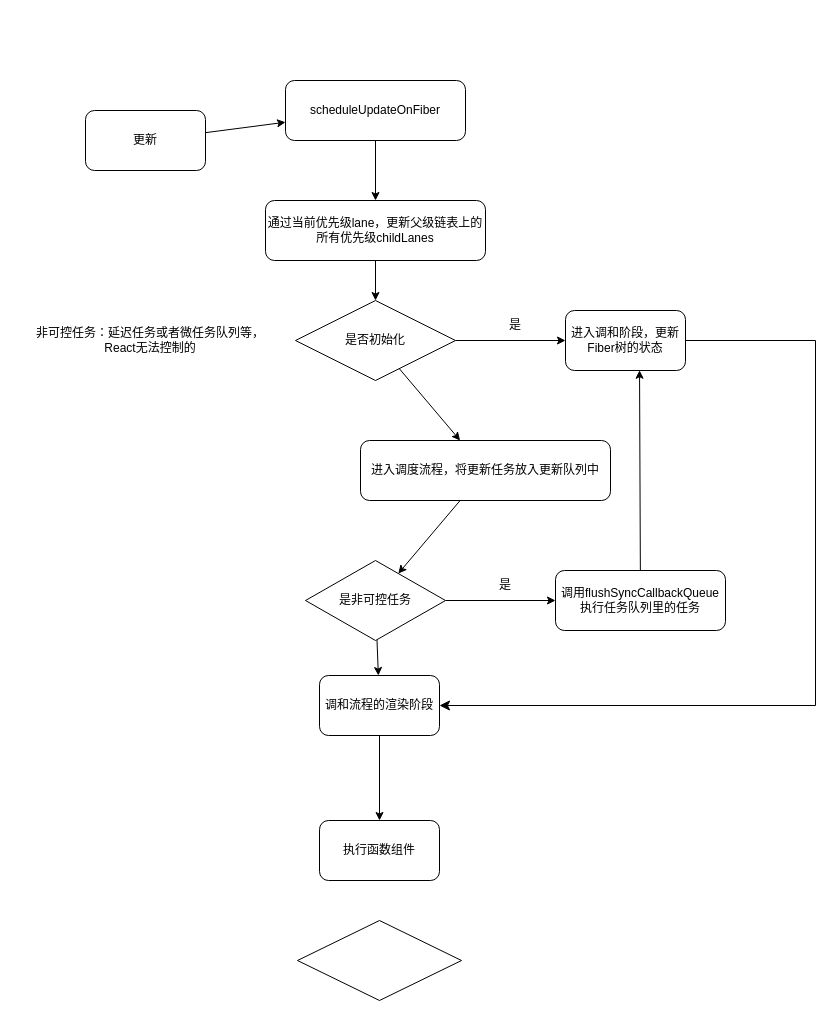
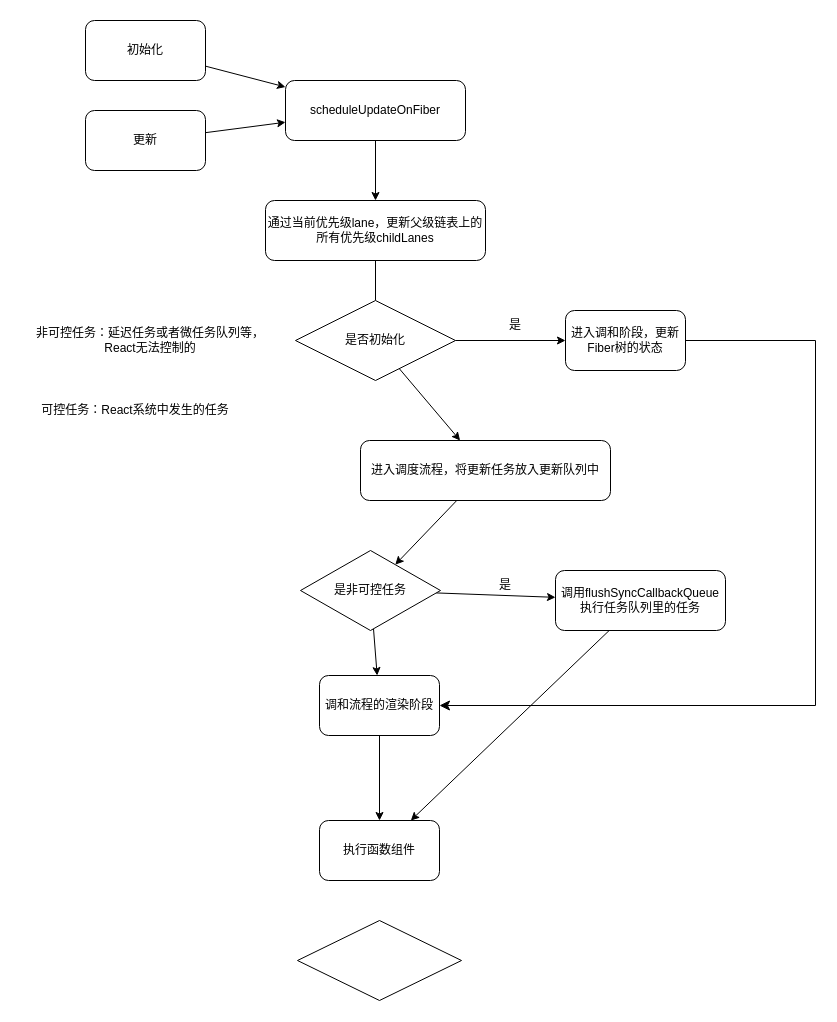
node "初始化": added
edge "初始化" -> "scheduleUpdateOnFiber": added
edge "通过当前优先级lane，更新父级链表上的所有优先级childLanes" -> "是否初始化": arrowhead classic -> none
node "可控任务：React系统中发生的任务": added
edge "调用flushSyncCallbackQueue执行任务队列里的任务" -> "进入调和阶段，更新Fiber树的状态": now "调用flushSyncCallbackQueue执行任务队列里的任务" -> "执行函数组件"
node "是非可控任务": moved (376, 601) -> (371, 591)
